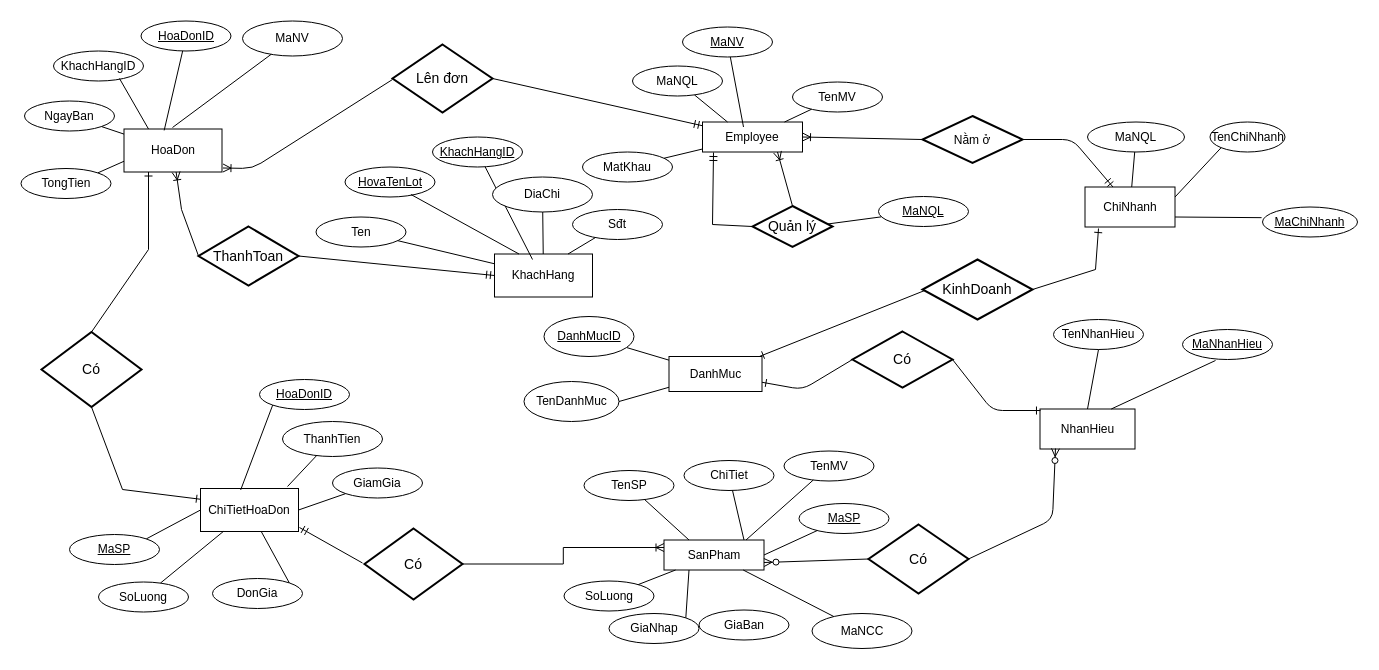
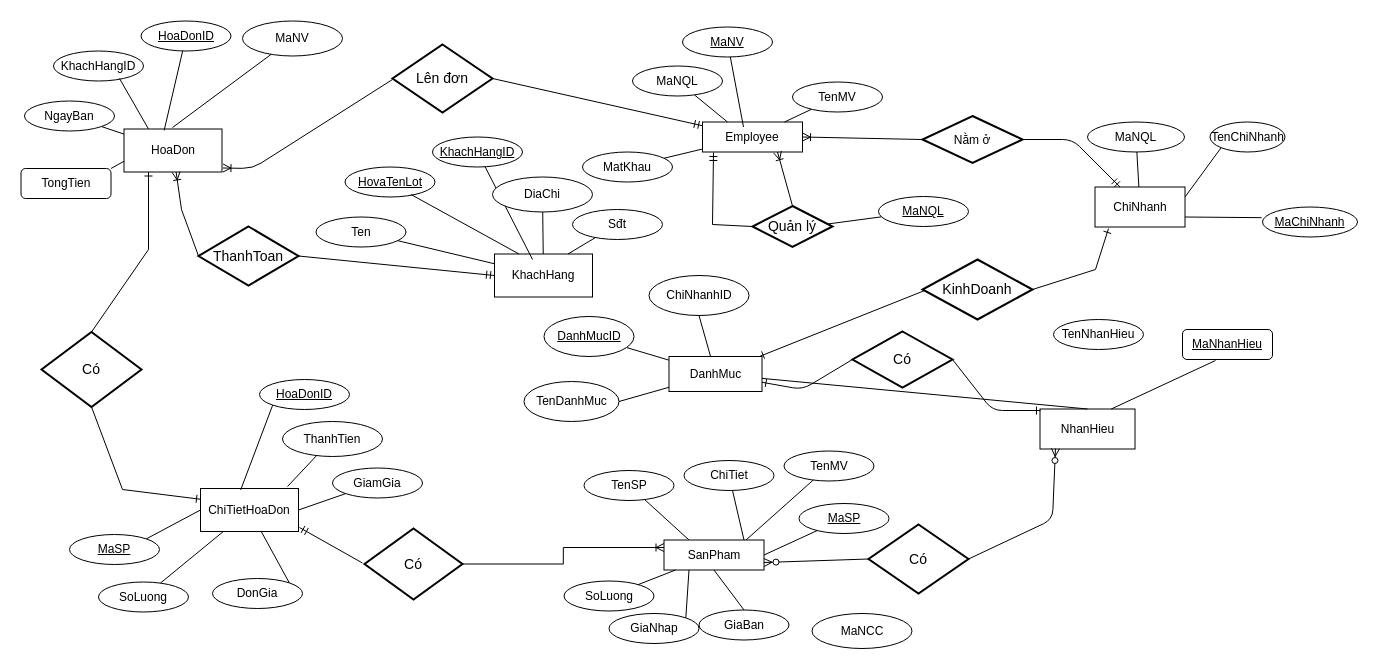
node "TongTien": shape ellipse -> rounded rectangle
node "ChiNhanh": moved (1130, 207) -> (1140, 207)
node "ChiNhanhID": added
edge "ChiNhanhID" -- "DanhMuc": added
node "MaNhanHieu": shape ellipse -> rounded rectangle
edge "TenNhanHieu" -- "NhanHieu": now "DanhMuc" -- "NhanHieu"
edge "SanPham" -- "GiaBan": added
edge "SanPham" -- "MaNCC": removed
